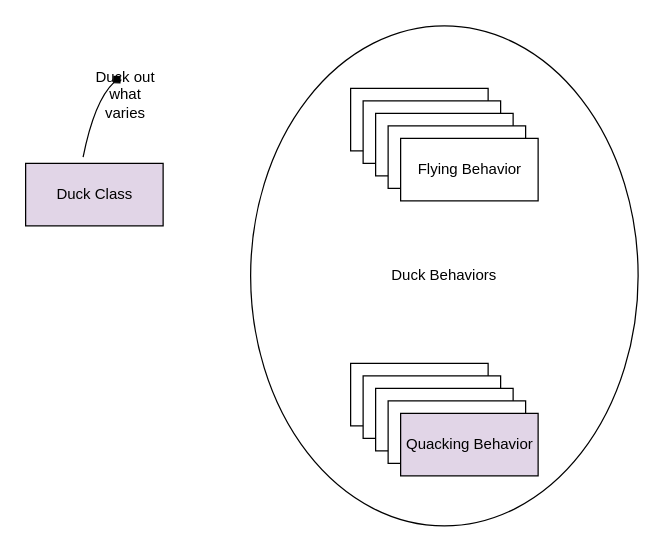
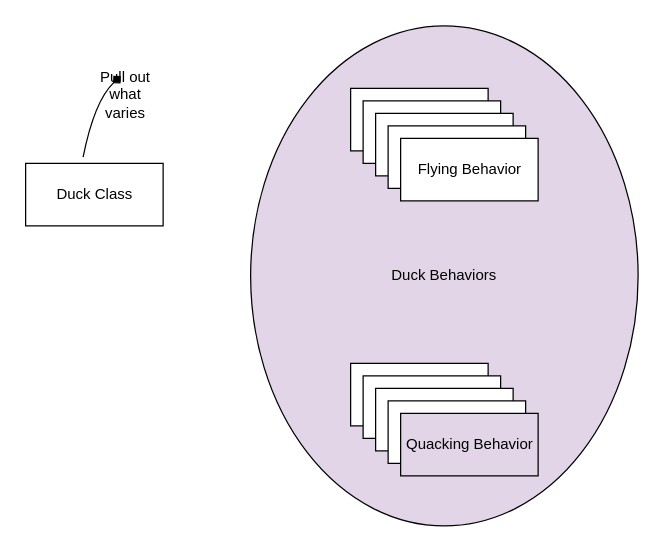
node "Duck out what varies": label "Duck out what varies" -> "Pull out what varies"
node "Duck Class": fillcolor #e1d5e7 -> #ffffff
node "Duck Behaviors": fillcolor #ffffff -> #e1d5e7
